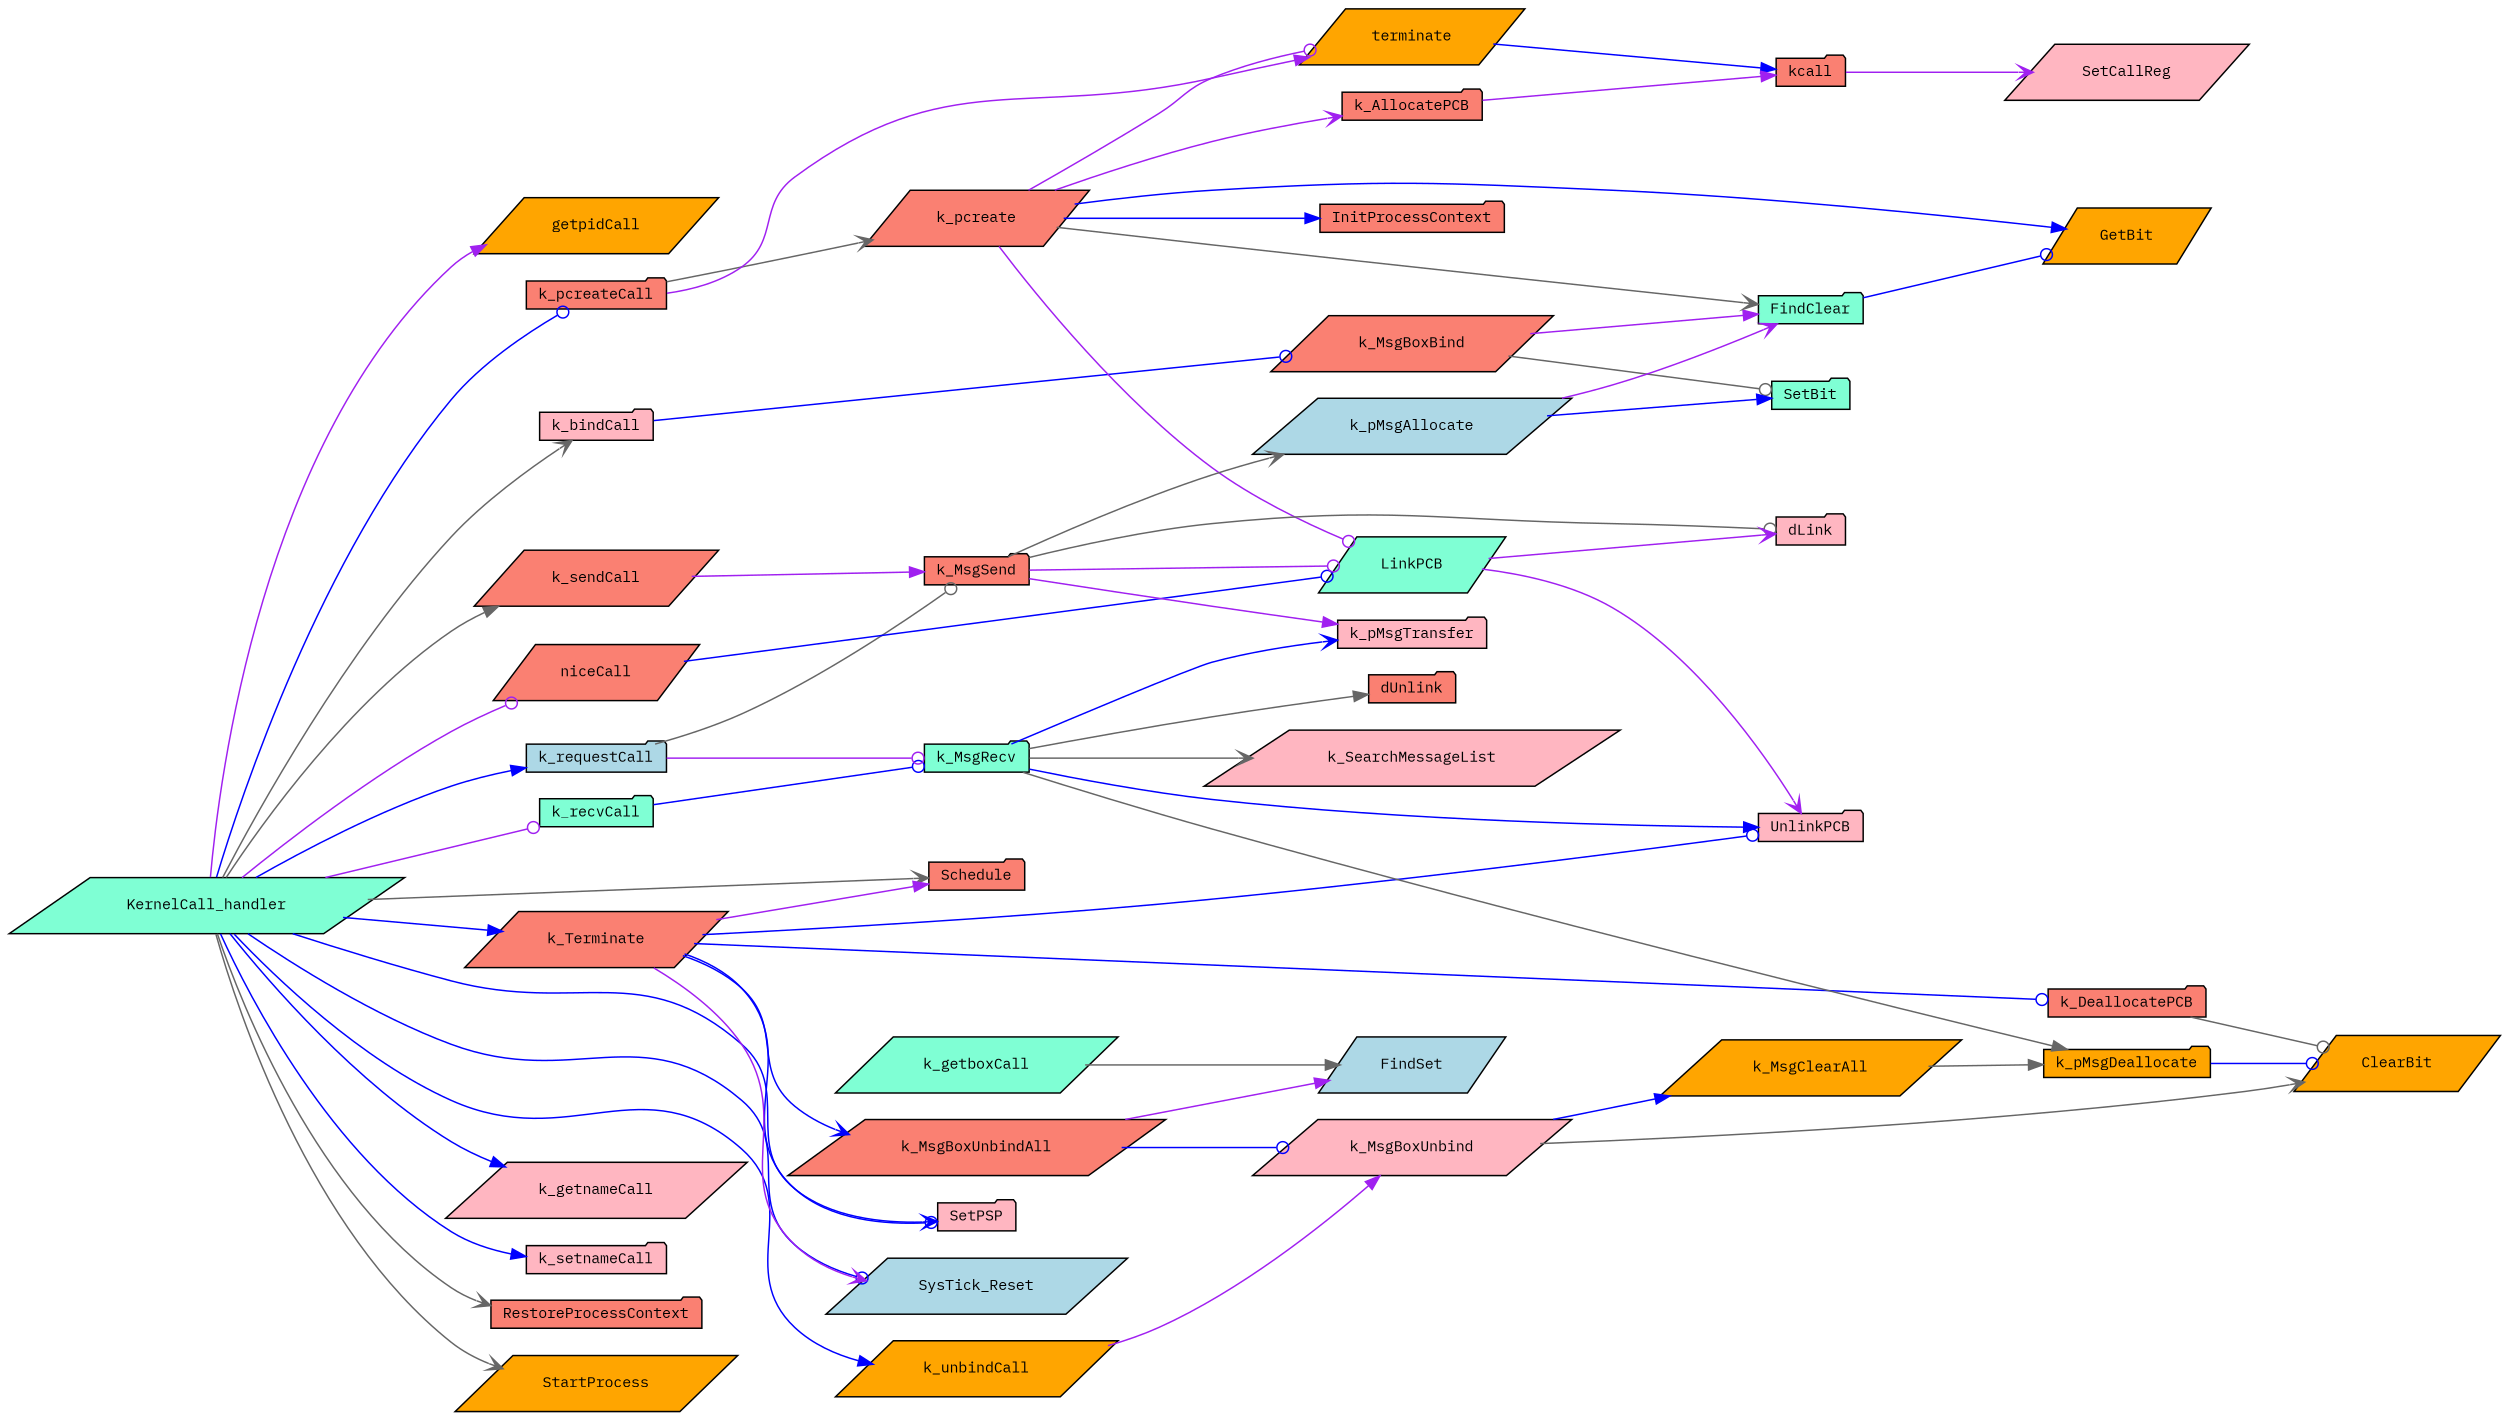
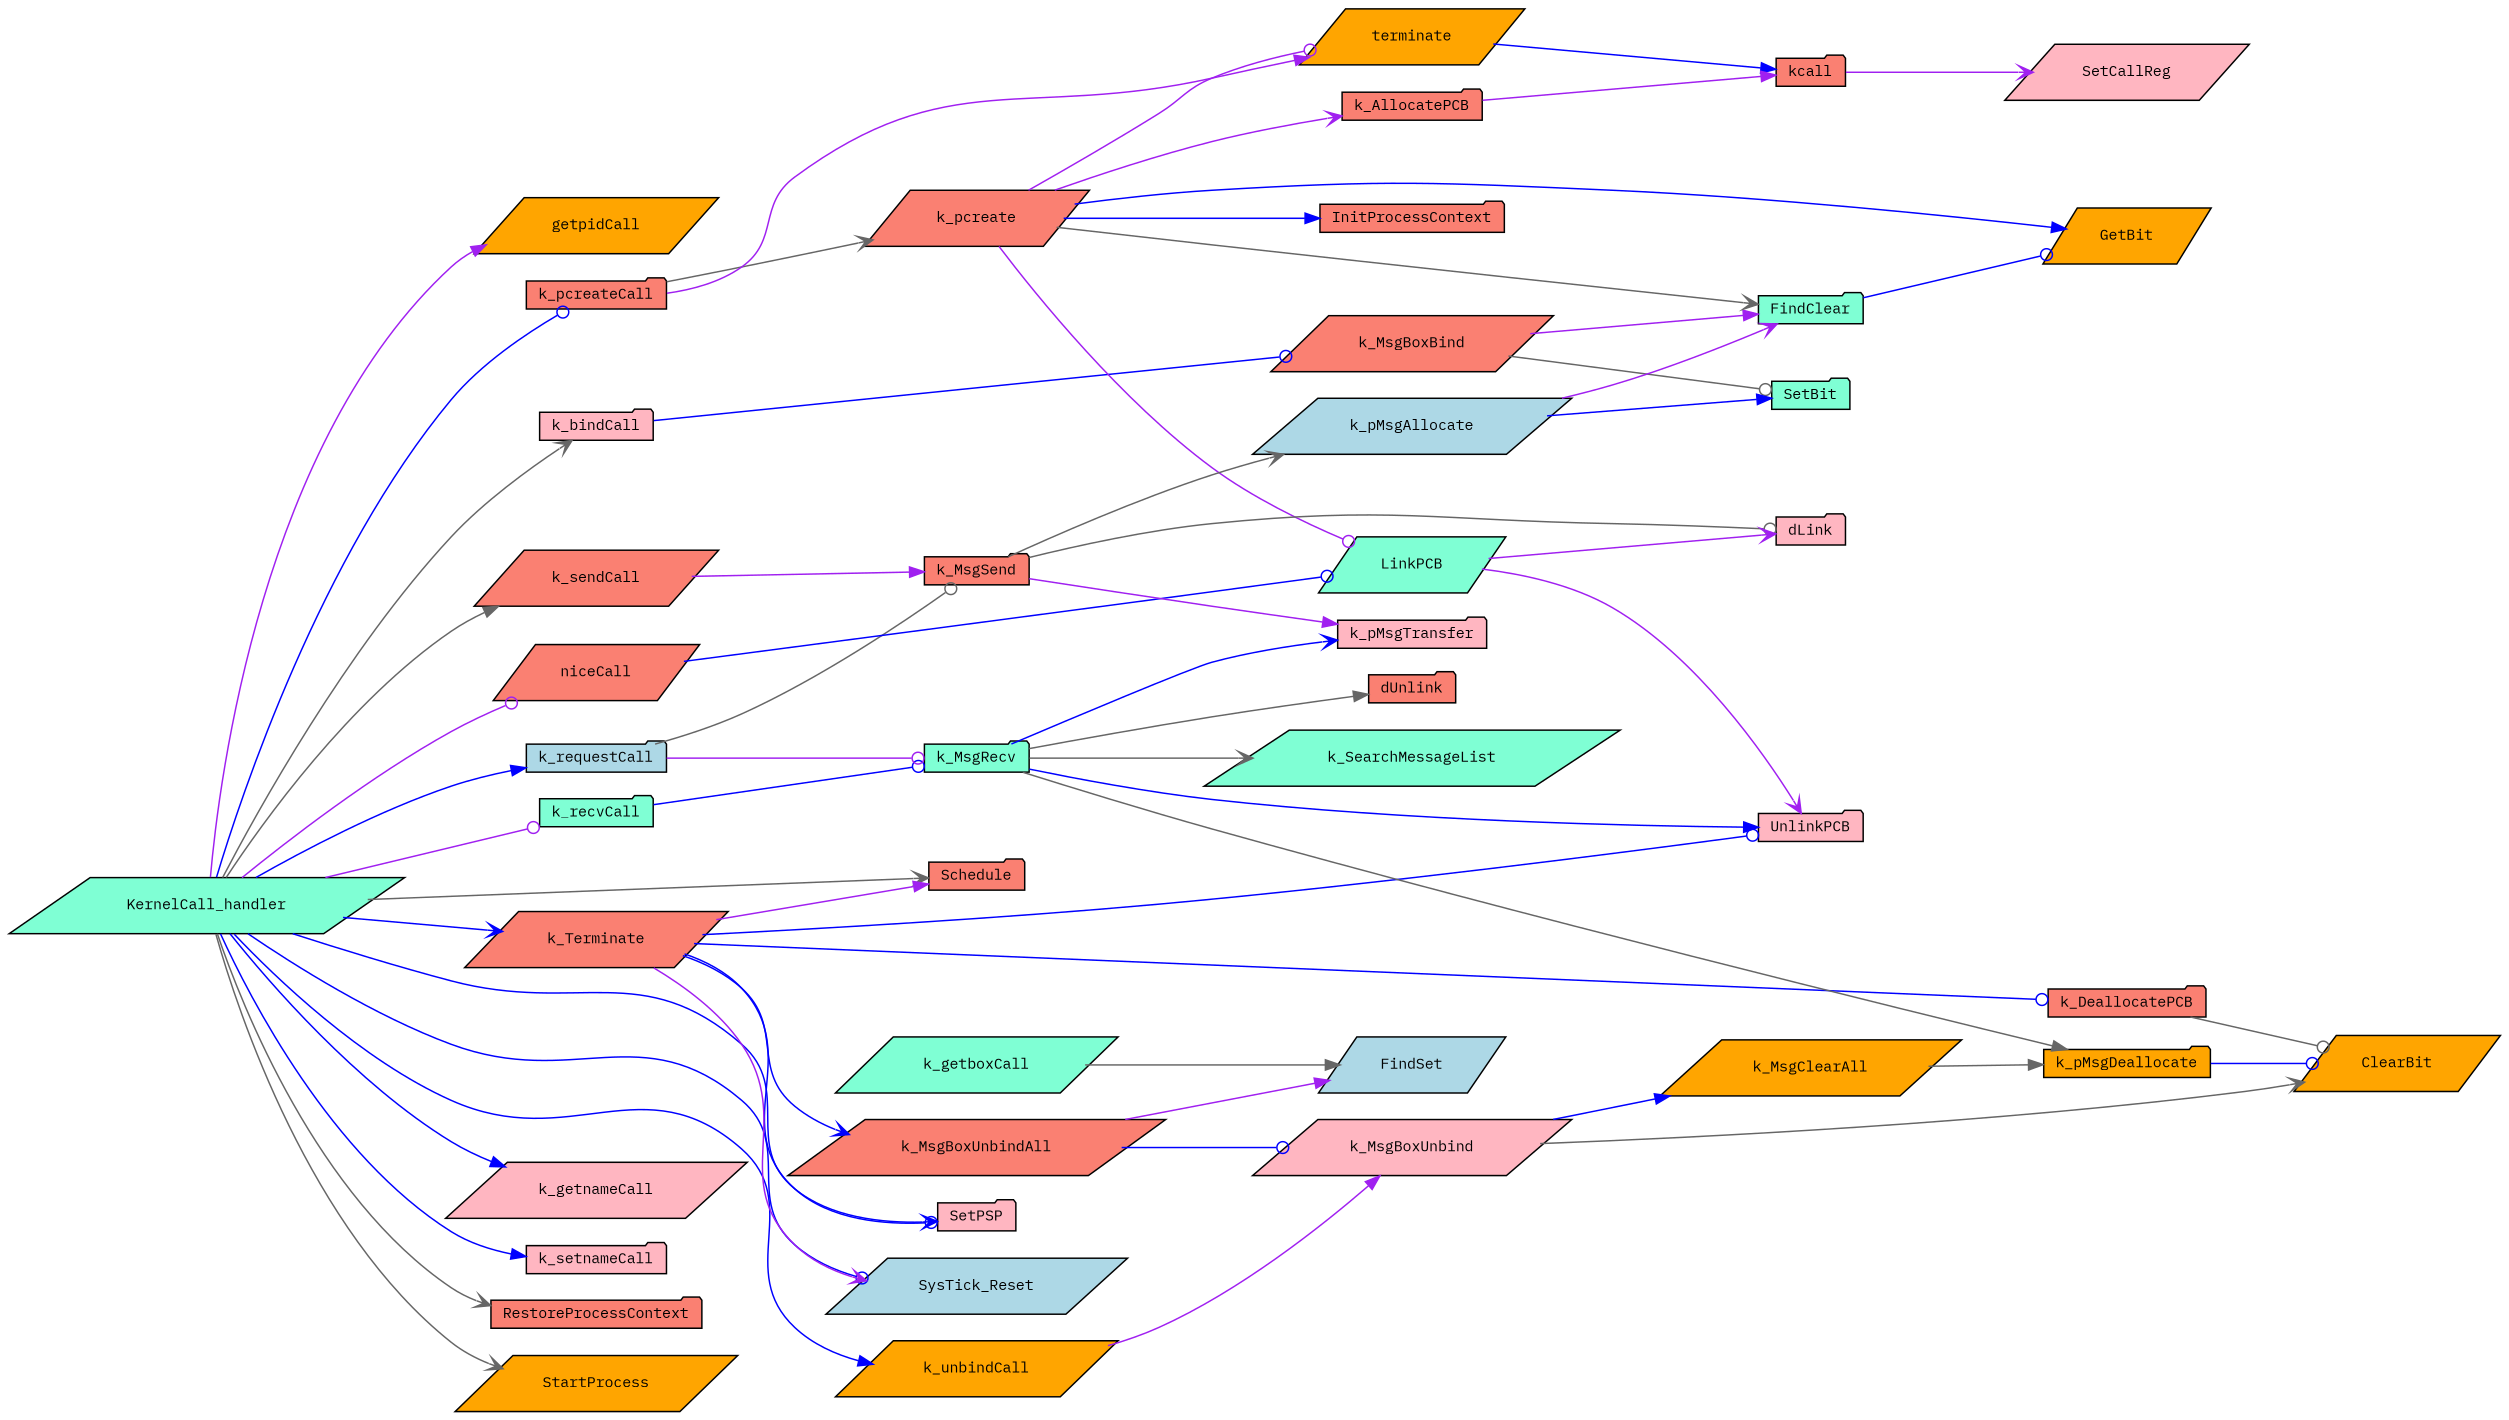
edge "k_MsgSend" -> "LinkPCB": removed
node "k_SearchMessageList": fillcolor lightpink -> aquamarine
edge "KernelCall_handler" -> "k_Terminate": arrowhead normal -> vee
